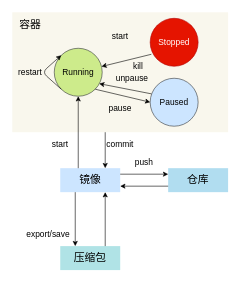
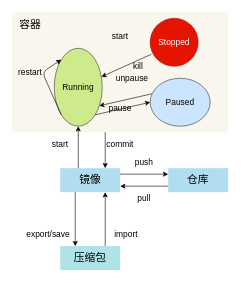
node "Running": size 48x48 -> 48x78
node "Paused": size 48x48 -> 60x48
node "镜像": fillcolor #cce5ff -> #b1ddf0
node "pull": added
node "import": added
